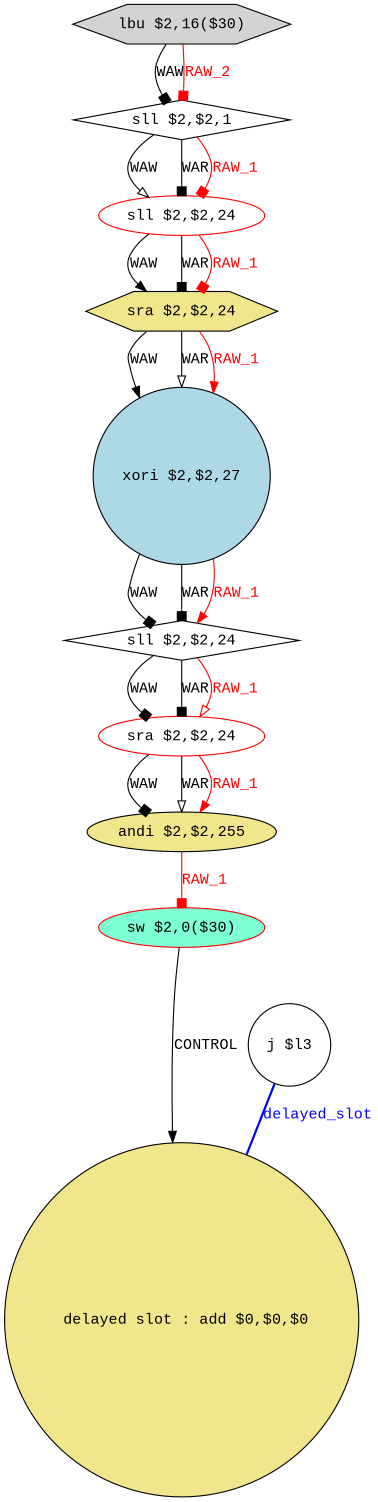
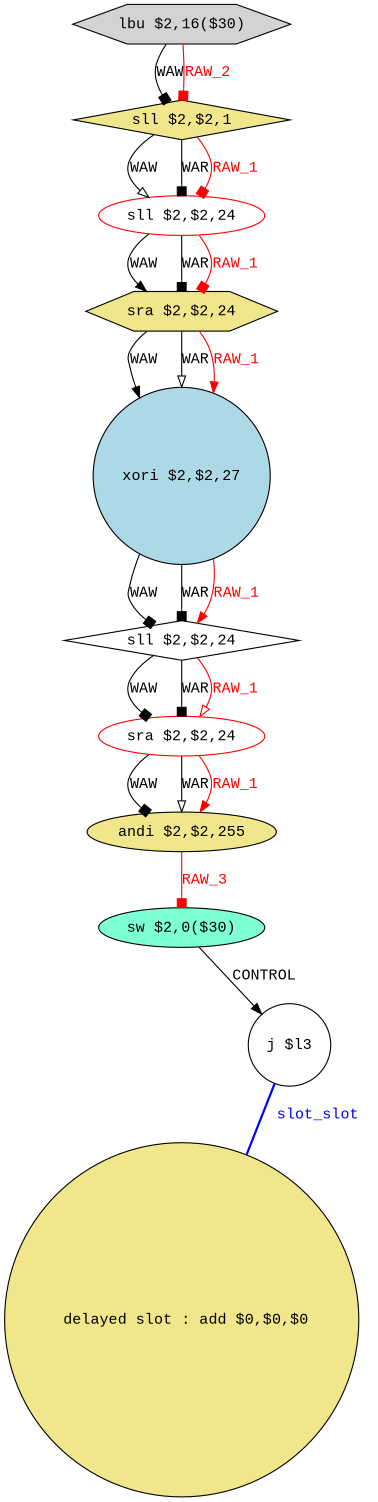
node "sll $2,$2,1": fillcolor white -> khaki
edge "andi $2,$2,255" -> "sw $2,0($30)": label "RAW_1" -> "RAW_3"
node "sw $2,0($30)": color red -> black
edge "sw $2,0($30)" -> "delayed slot : add $0,$0,$0": now "sw $2,0($30)" -> "j $l3"
edge "j $l3" -- "delayed slot : add $0,$0,$0": label "delayed_slot" -> "slot_slot"
